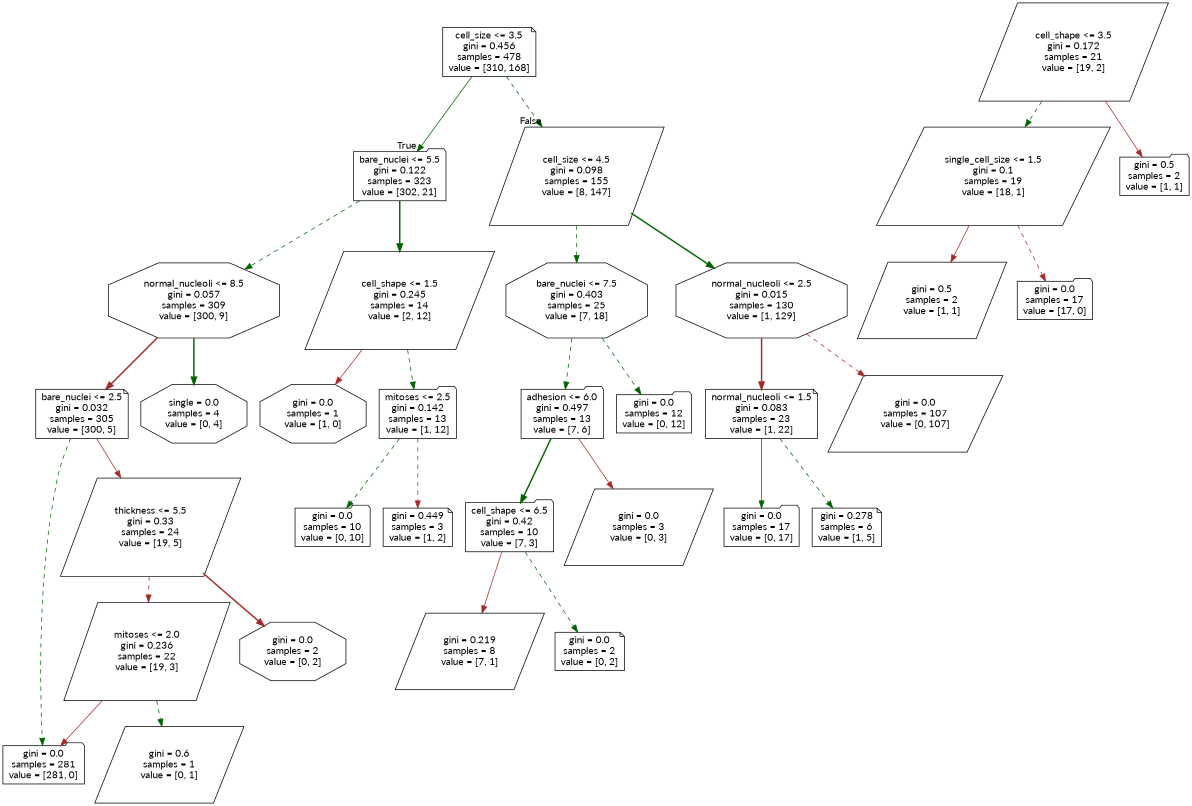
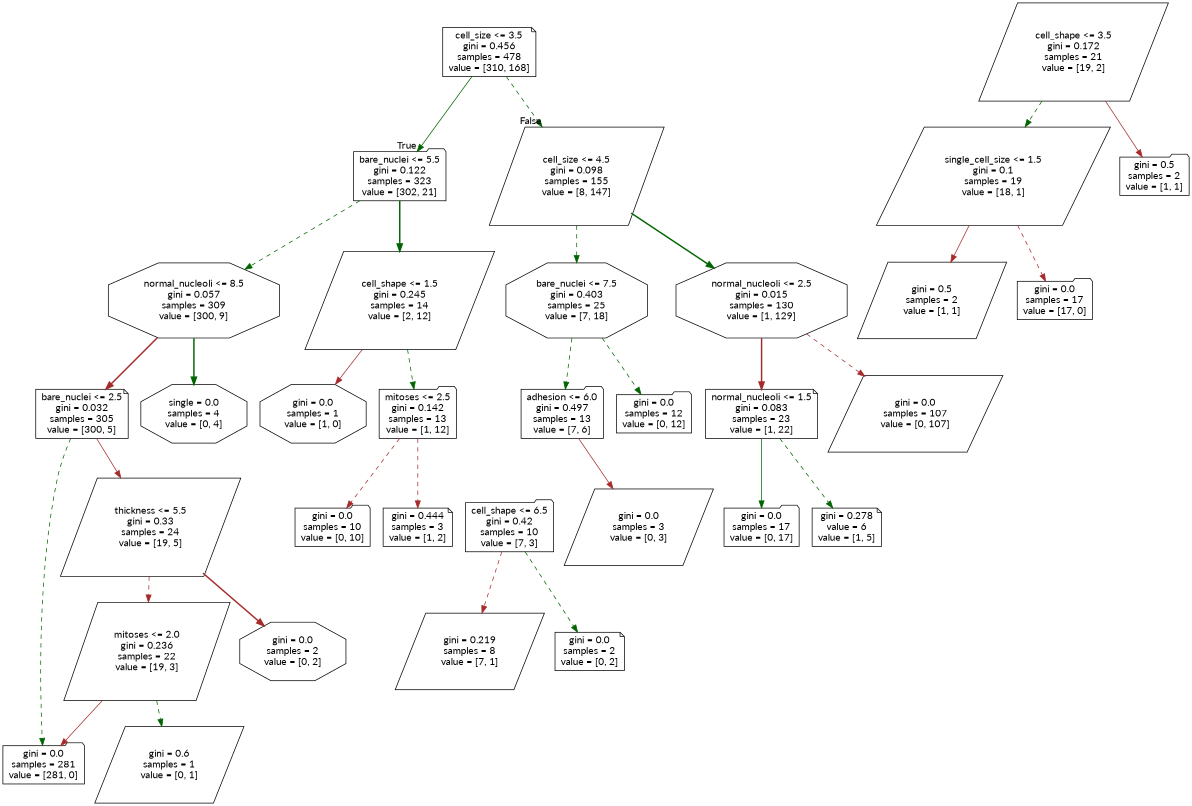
edge "adhesion <= 6.0 gini = 0.497 samples = 13 value = [7, 6]" -> "cell_shape <= 6.5 gini = 0.42 samples = 10 value = [7, 3]": removed
edge "mitoses <= 2.5 gini = 0.142 samples = 13 value = [1, 12]" -> "gini = 0.0 samples = 10 value = [0, 10]": color darkgreen -> brown
node "gini = 0.449 samples = 3 value = [1, 2]": label "gini = 0.449 samples = 3 value = [1, 2]" -> "gini = 0.444 samples = 3 value = [1, 2]"
node "gini = 0.278 samples = 6 value = [1, 5]": label "gini = 0.278 samples = 6 value = [1, 5]" -> "gini = 0.278 value = 6 value = [1, 5]"
edge "cell_shape <= 6.5 gini = 0.42 samples = 10 value = [7, 3]" -> "gini = 0.219 samples = 8 value = [7, 1]": style solid -> dashed
